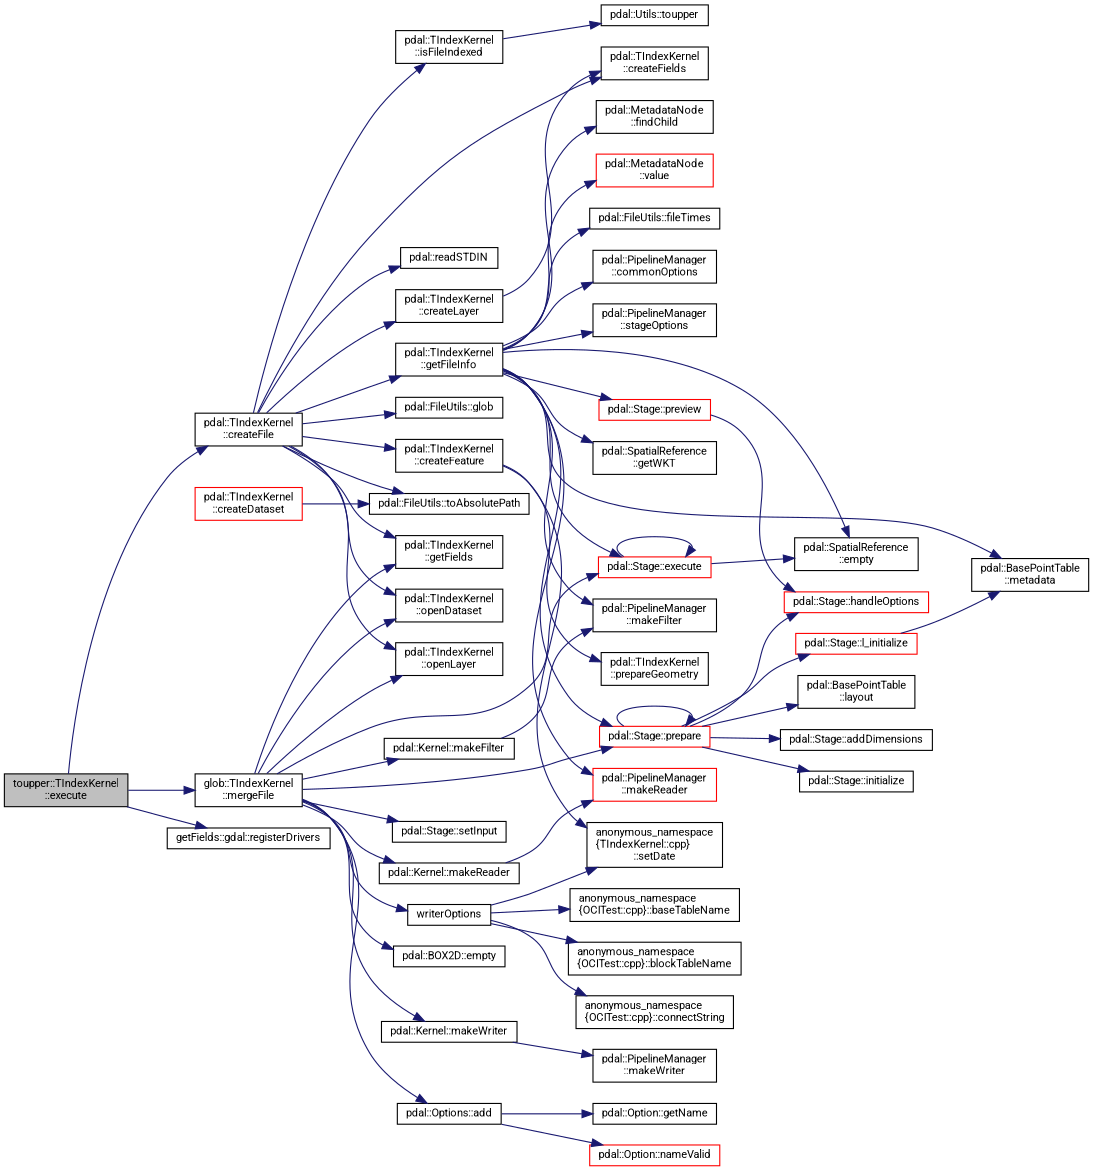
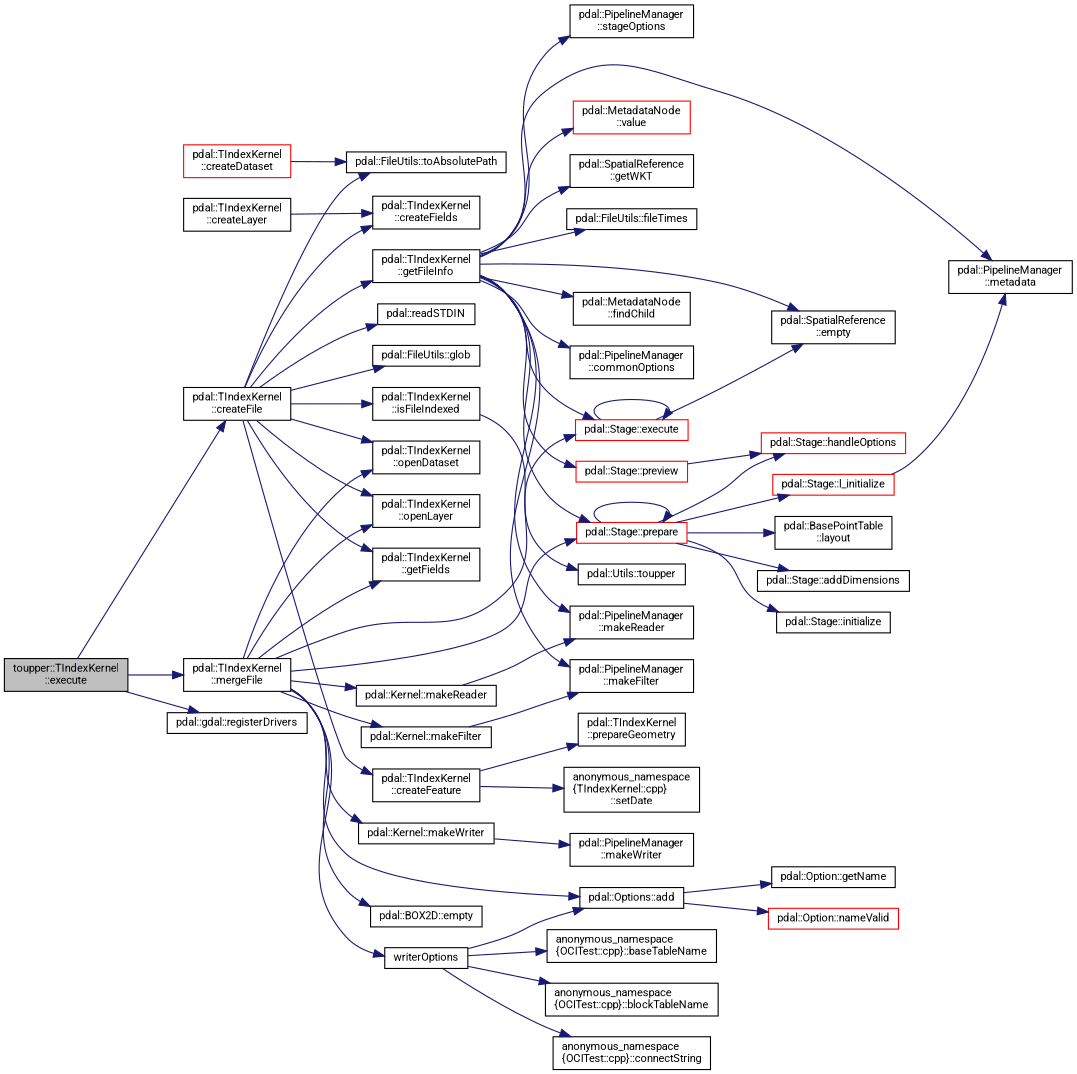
edge "pdal::TIndexKernel ::createFile" -> "pdal::TIndexKernel ::createLayer": removed
node "pdal::BasePointTable ::metadata": label "pdal::BasePointTable ::metadata" -> "pdal::PipelineManager ::metadata"
node "pdal::PipelineManager ::makeReader": color red -> black
node "glob::TIndexKernel ::mergeFile": label "glob::TIndexKernel ::mergeFile" -> "pdal::TIndexKernel ::mergeFile"
node "pdal::Stage::setInput": removed
node "getFields::gdal::registerDrivers": label "getFields::gdal::registerDrivers" -> "pdal::gdal::registerDrivers"
edge "writerOptions" -> "anonymous_namespace {TIndexKernel::cpp} ::setDate": now "writerOptions" -> "pdal::Options::add"
